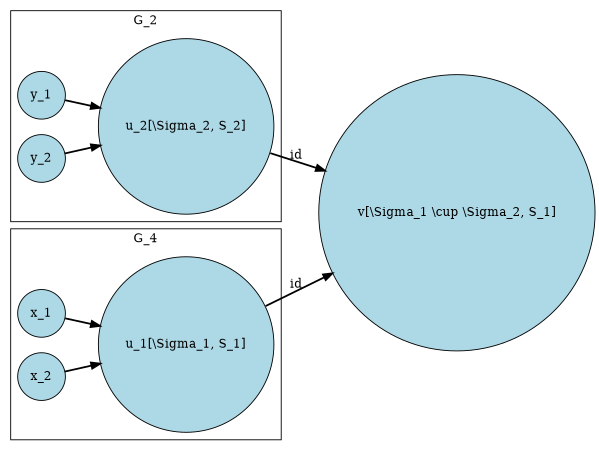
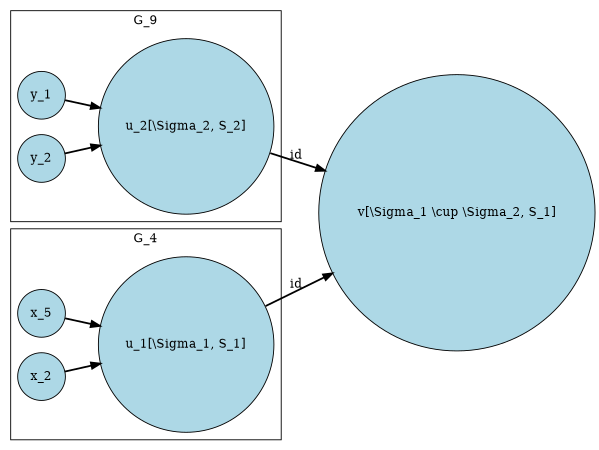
cluster "G_2": label "G_2" -> "G_9"
node "x_1": label "x_1" -> "x_5"
